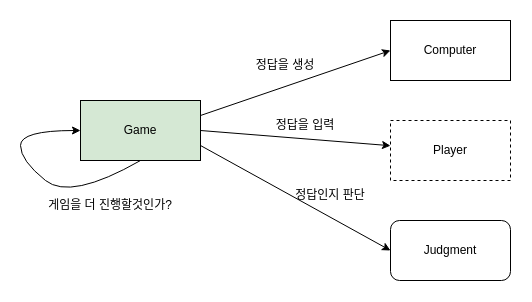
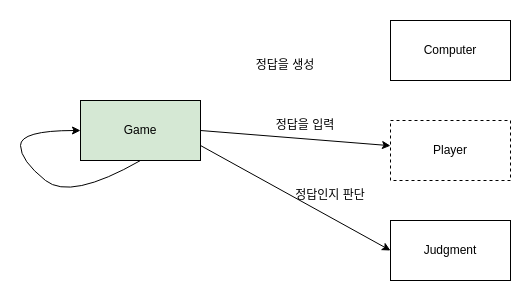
edge "Game" -> "Computer": removed
node "게임을 더 진행할것인가?": removed
node "Judgment": shape rounded rectangle -> rectangle
